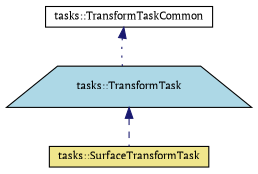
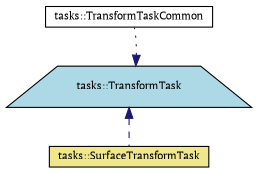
edge "tasks::TransformTask" -> "tasks::TransformTaskCommon": reversed
